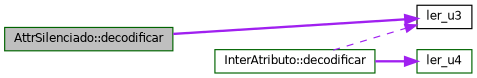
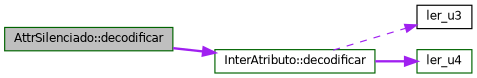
edge "AttrSilenciado::decodificar" -> "ler_u3": now "AttrSilenciado::decodificar" -> "InterAtributo::decodificar"
